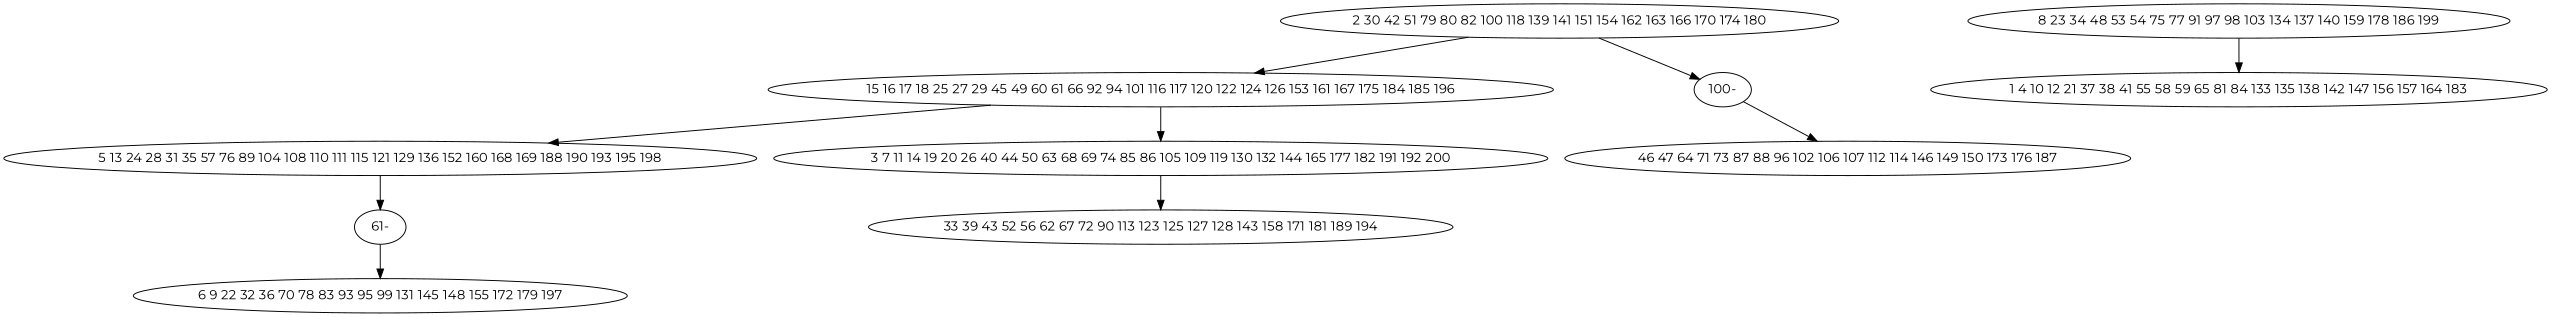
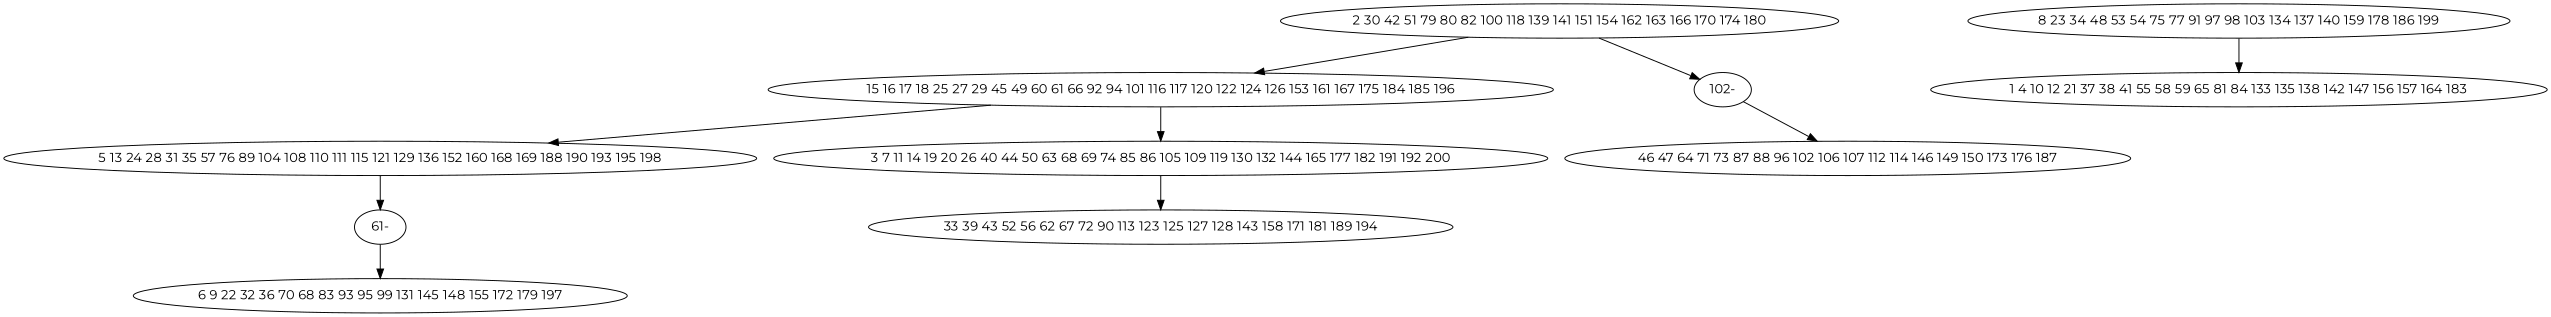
node "100-": label "100-" -> "102-"
node "6 9 22 32 36 70 78 83 93 95 99 131 145 148 155 172 179 197": label "6 9 22 32 36 70 78 83 93 95 99 131 145 148 155 172 179 197" -> "6 9 22 32 36 70 68 83 93 95 99 131 145 148 155 172 179 197"
